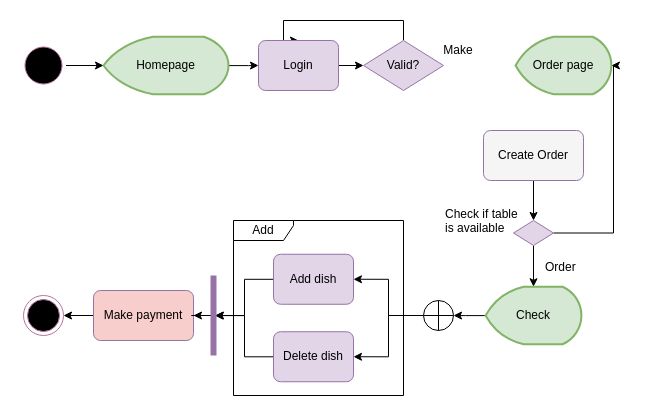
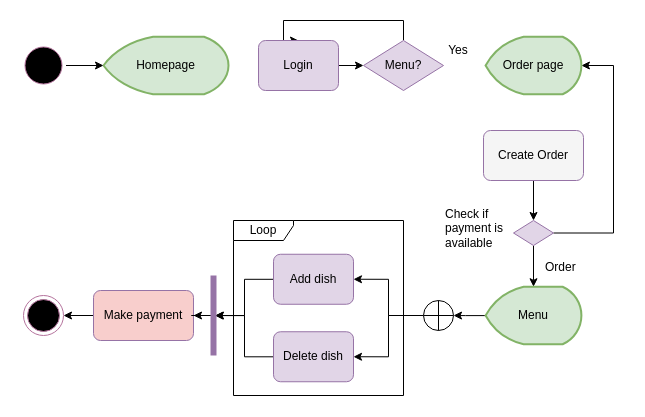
node "Make": label "Make" -> "Yes"
edge "Homepage" -> "Login": removed
node "Valid?": label "Valid?" -> "Menu?"
node "Order page": moved (563, 66) -> (533, 66)
node "Check if table is available": label "Check if table is available" -> "Check if payment is available"
node "Add": label "Add" -> "Loop"
node "Check": label "Check" -> "Menu"
